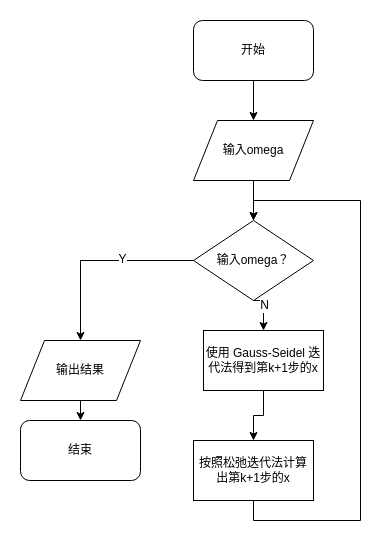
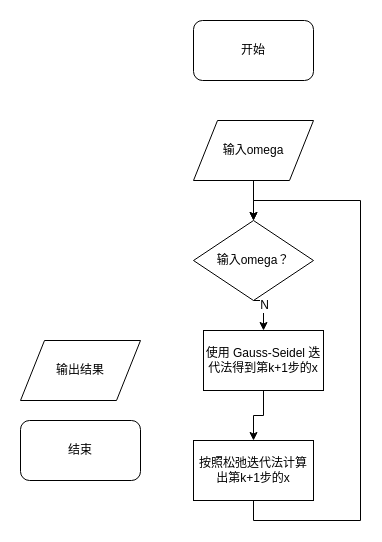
edge "开始" -> "输入omega": removed
edge "输入omega？" -> "输出结果": removed, label "Y"
edge "输出结果" -> "结束": removed
